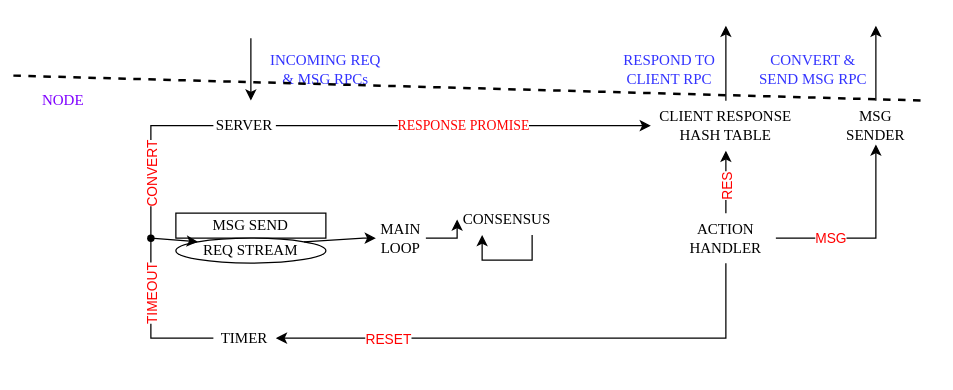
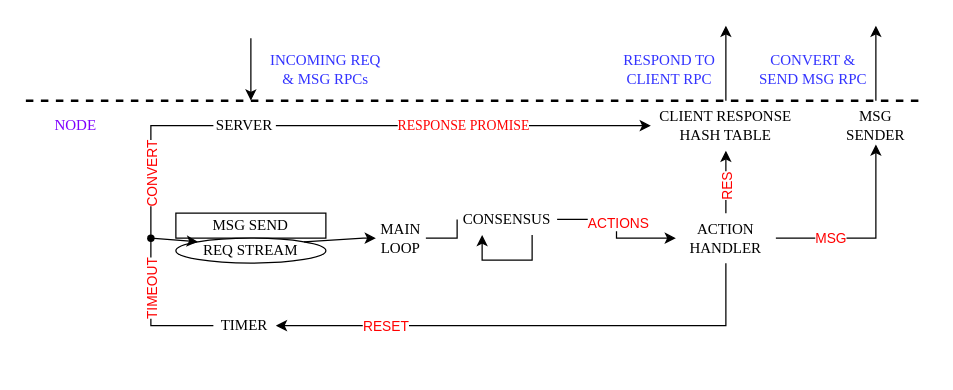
node "NODE": moved (63, 101) -> (76, 126)
edge "CONSENSUS" -> "ACTION HANDLER": added, label "ACTIONS"
edge "MAIN LOOP" -> "CONSENSUS": arrowhead classic -> none
node "TIMER": moved (244, 338) -> (244, 326)
